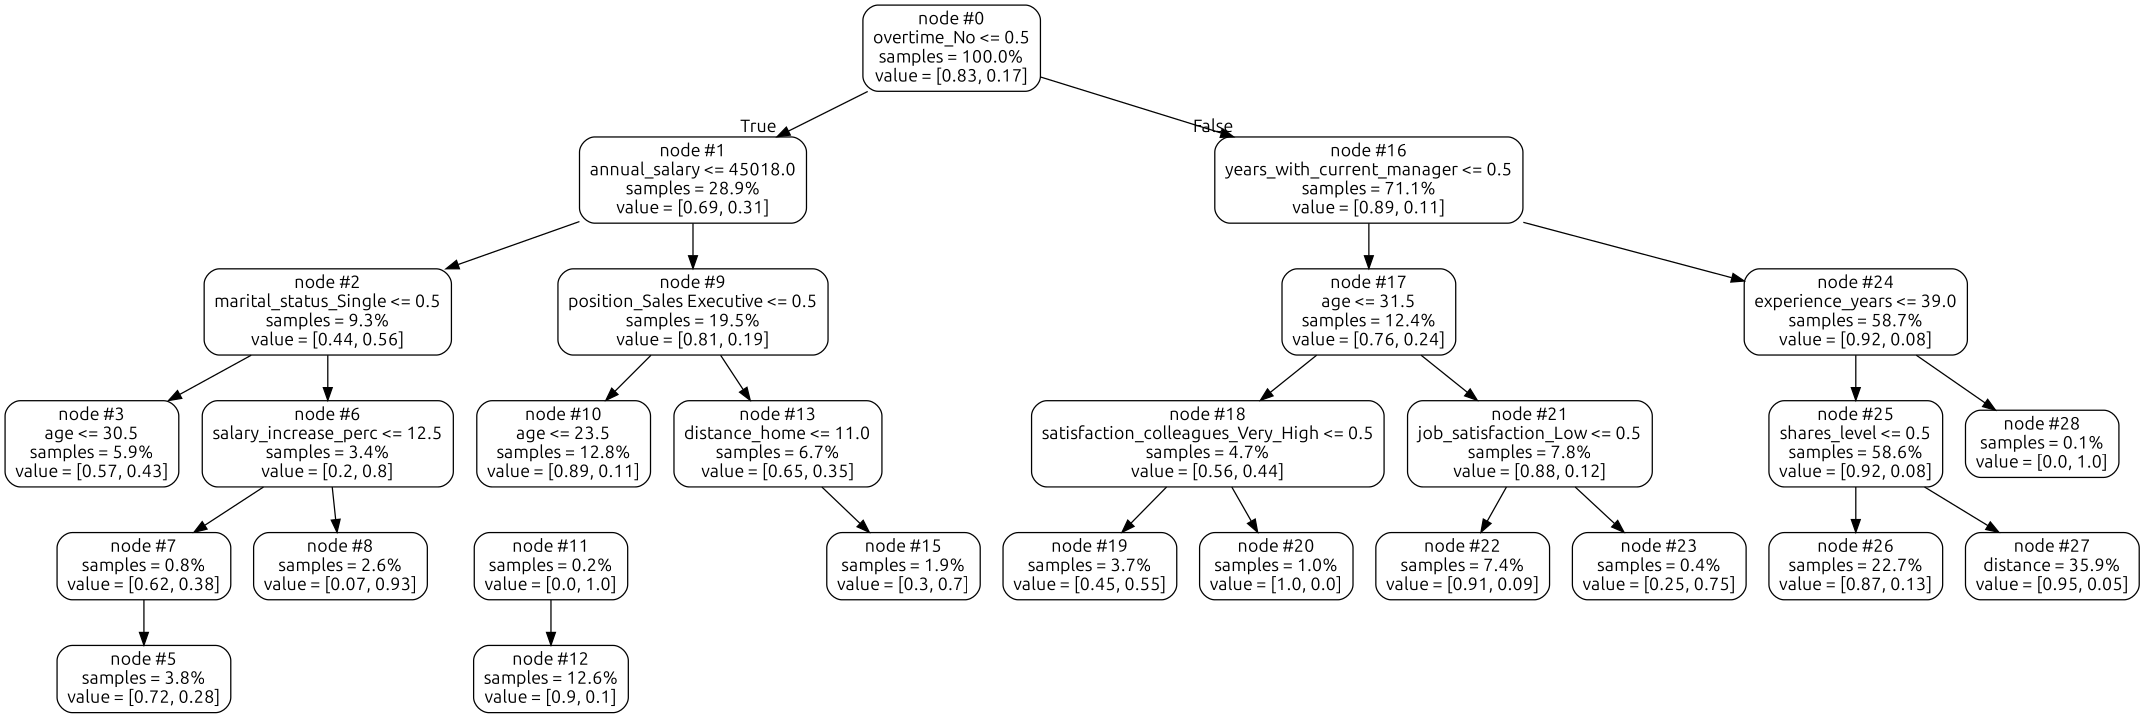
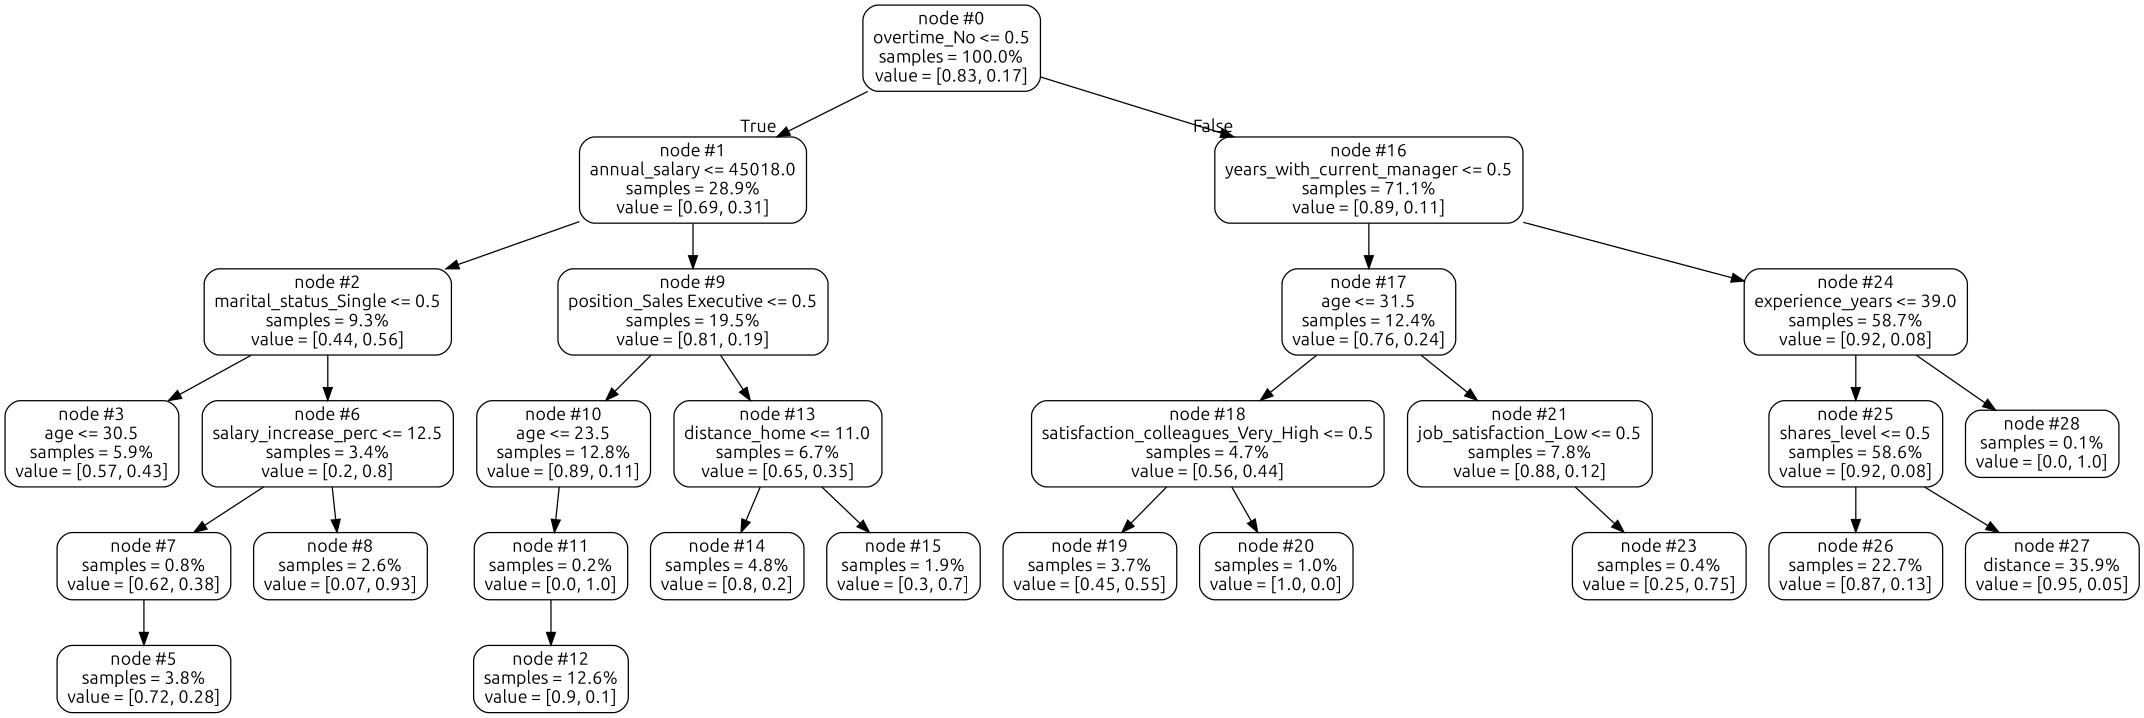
edge "node #10 age <= 23.5 samples = 12.8% value = [0.89, 0.11]" -> "node #11 samples = 0.2% value = [0.0, 1.0]": added
node "node #14 samples = 4.8% value = [0.8, 0.2]": added
node "node #22 samples = 7.4% value = [0.91, 0.09]": removed
